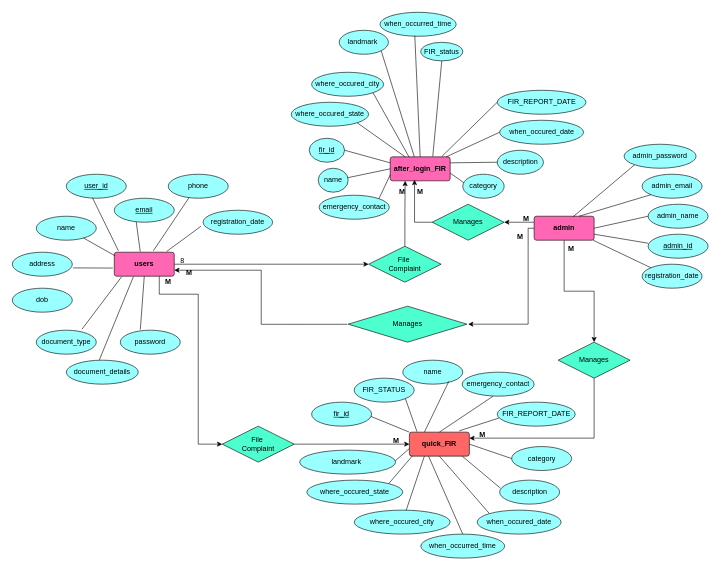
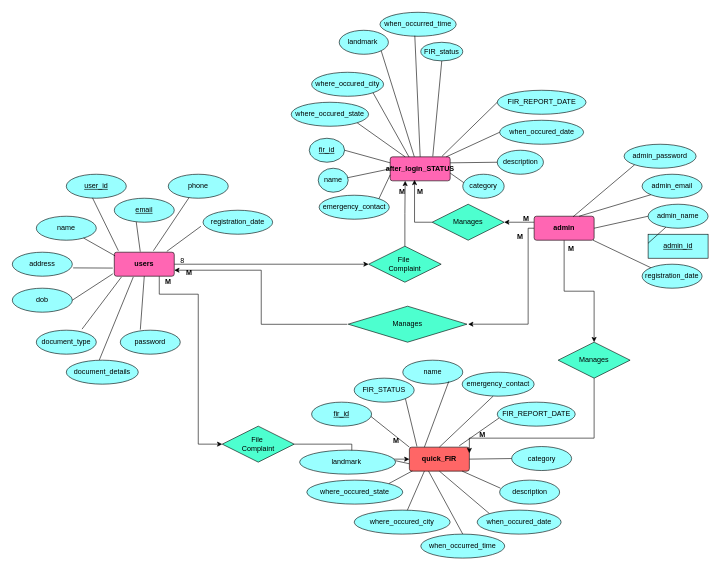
node "after_login_FIR": label "after_login_FIR" -> "after_login_STATUS"
edge "admin" -- "admin_id": now "admin_name" -- "admin_id"
node "admin_id": shape ellipse -> rectangle
edge "users" -- "dob": added
node "quick_FIR": moved (440, 444) -> (440, 459)
